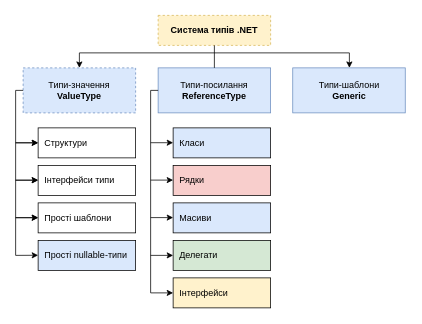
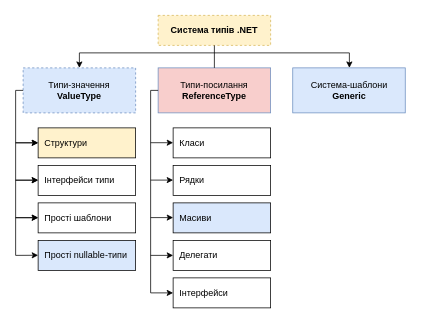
node "Типи-посилання ReferenceType": fillcolor #dae8fc -> #f8cecc
node "Типи-шаблони Generic": label "Типи-шаблони Generic" -> "Система-шаблони Generic"
node "Структури": fillcolor #ffffff -> #fff2cc
node "Класи": fillcolor #dae8fc -> #ffffff
node "Рядки": fillcolor #f8cecc -> #ffffff
node "Делегати": fillcolor #d5e8d4 -> #ffffff
node "Інтерфейси": fillcolor #fff2cc -> #ffffff
